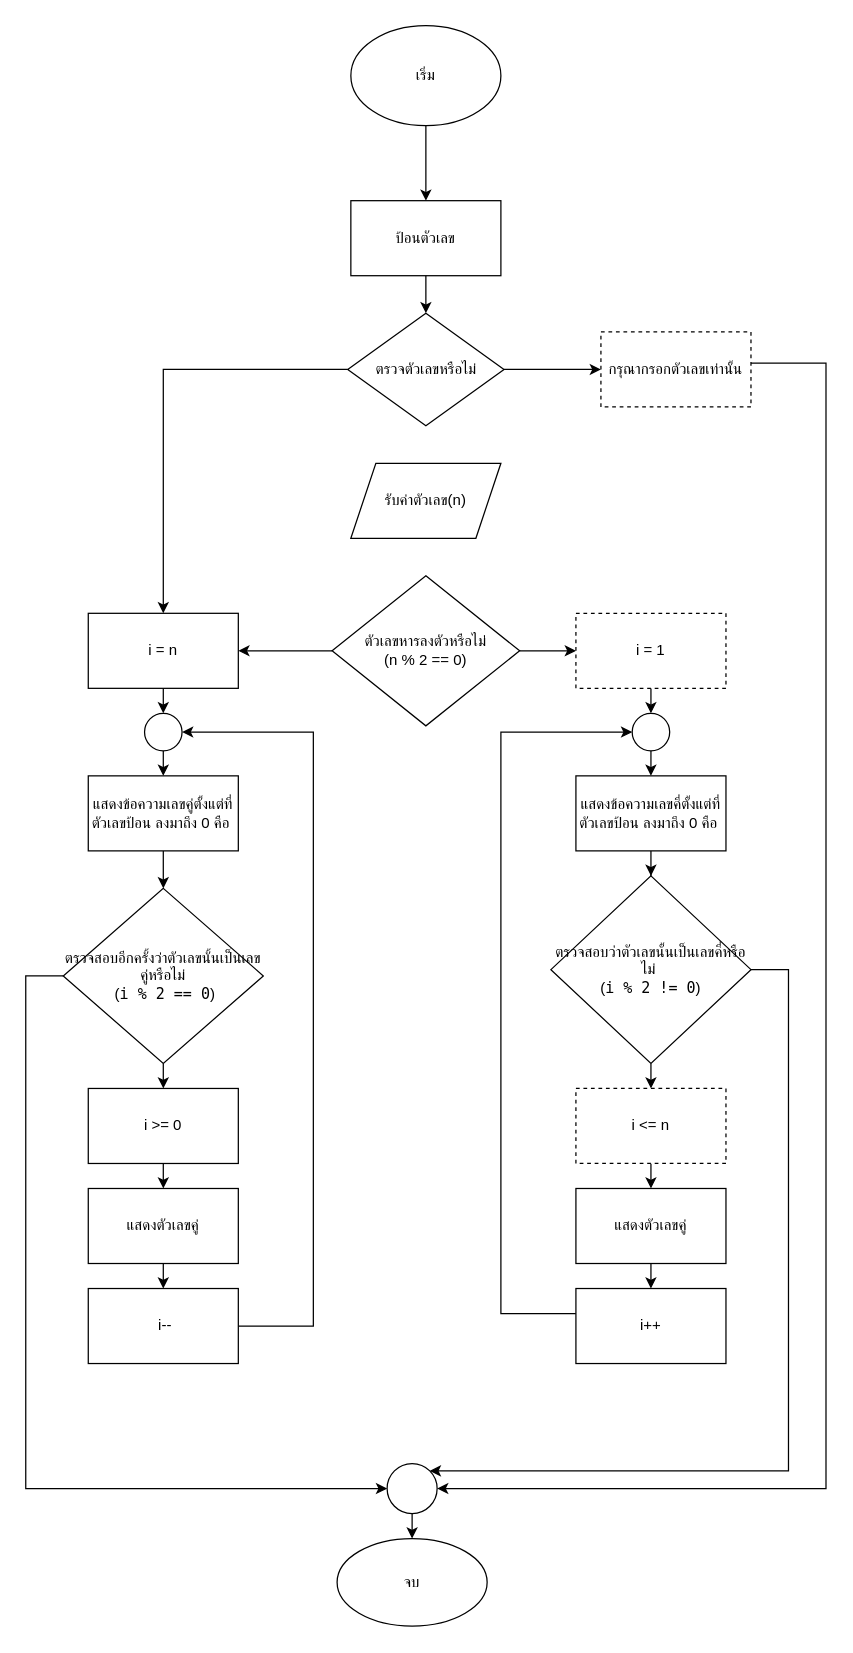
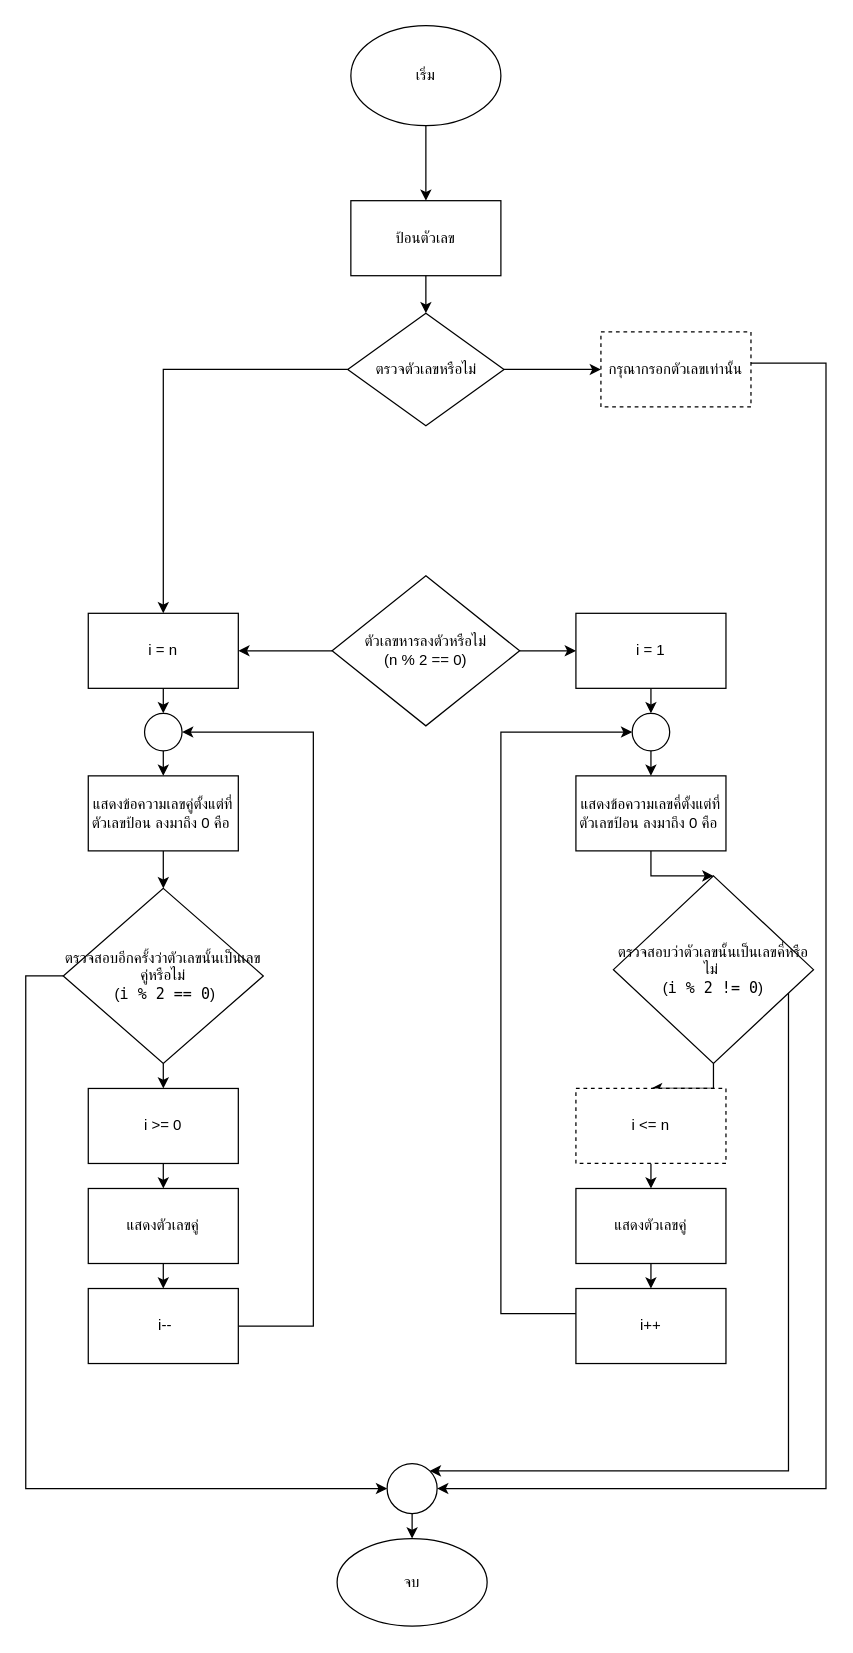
node "รับค่าตัวเลข(n)": removed
node "i = 1": style dashed -> solid
node "ตรวจสอบว่าตัวเลขนั้นเป็นเลขคี่หรือไม่ (i % 2 != 0)": moved (651, 969) -> (713, 969)
